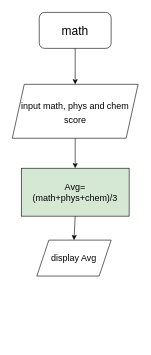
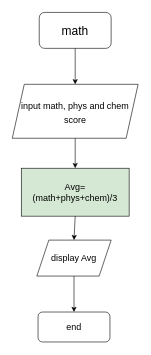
edge "display Avg" -> "end": added
node "end": added
